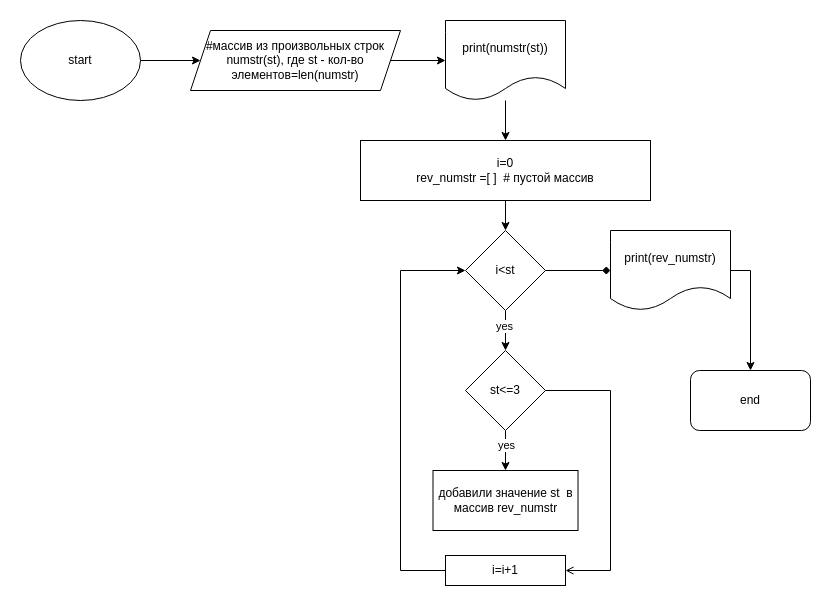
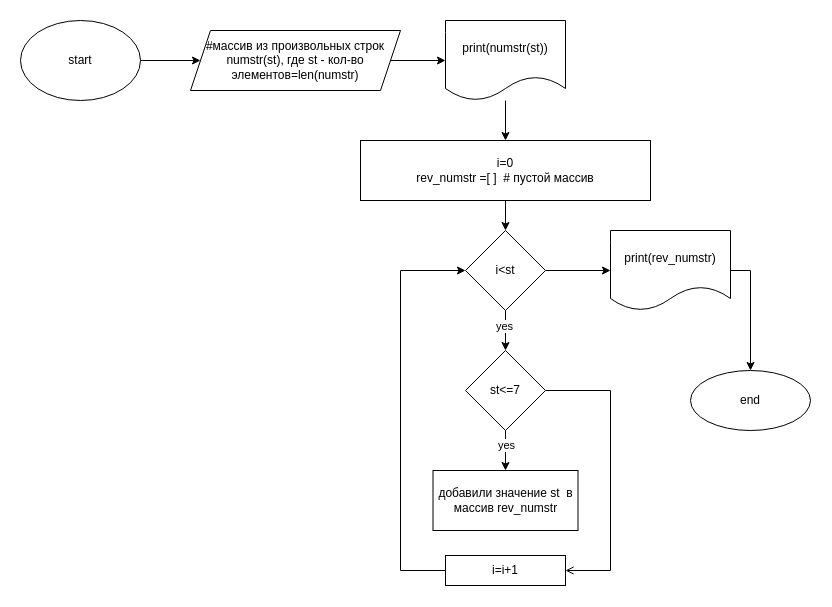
edge "i<st" -> "print(rev_numstr)": arrowhead diamond -> classic
node "st<=3": label "st<=3" -> "st<=7"
node "end": shape rounded rectangle -> ellipse
